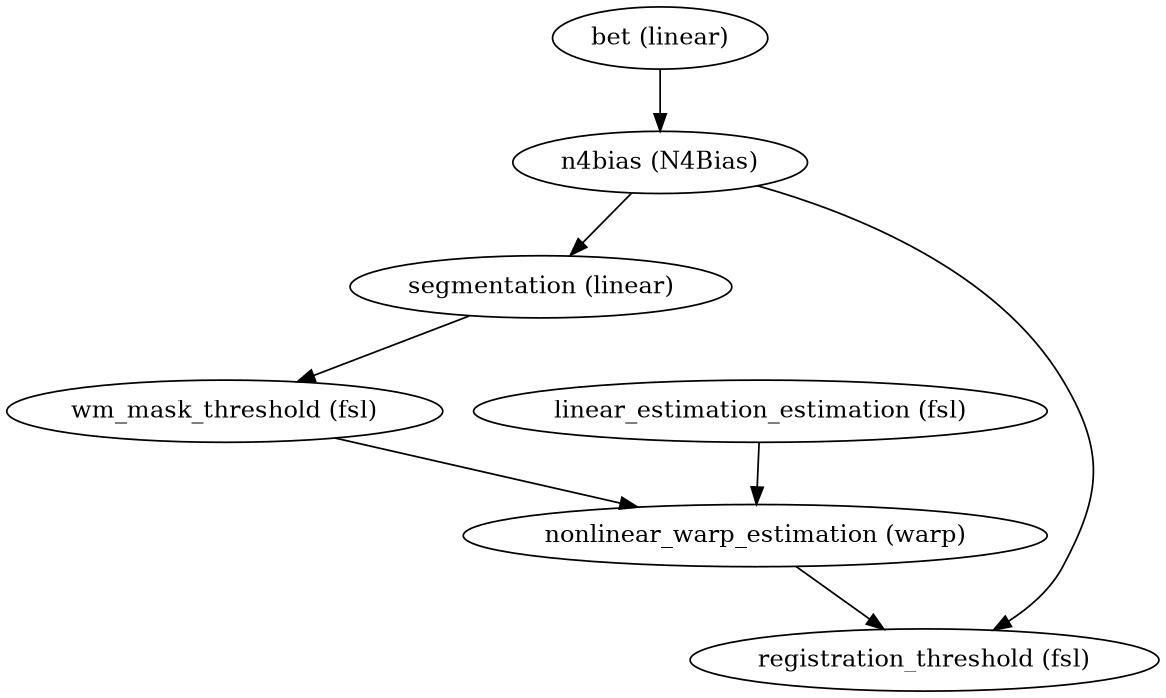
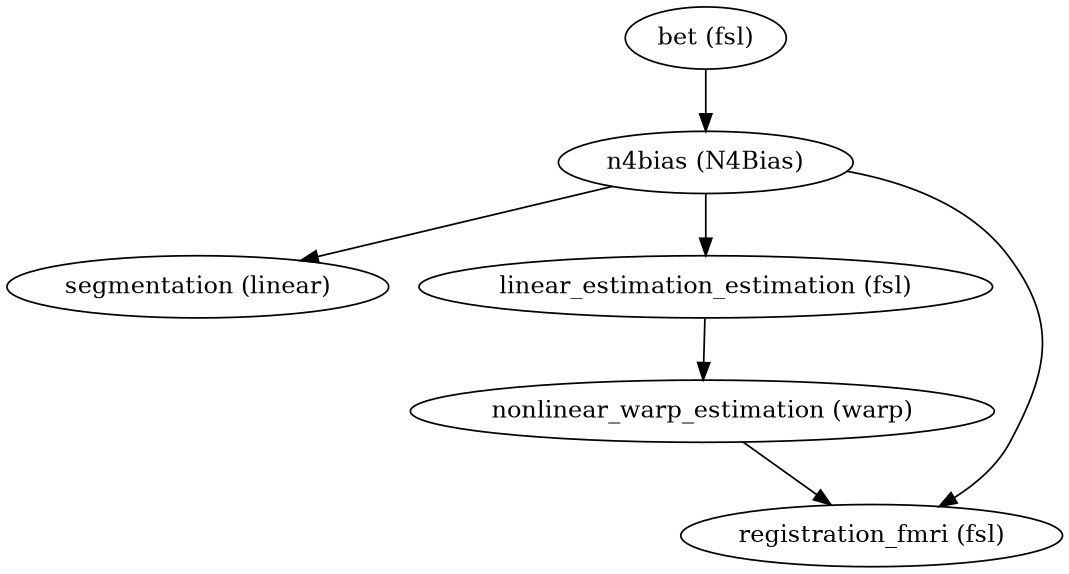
node "bet (linear)": label "bet (linear)" -> "bet (fsl)"
edge "n4bias (N4Bias)" -> "linear_estimation_estimation (fsl)": added
node "wm_mask_threshold (fsl)": removed
node "registration_threshold (fsl)": label "registration_threshold (fsl)" -> "registration_fmri (fsl)"
